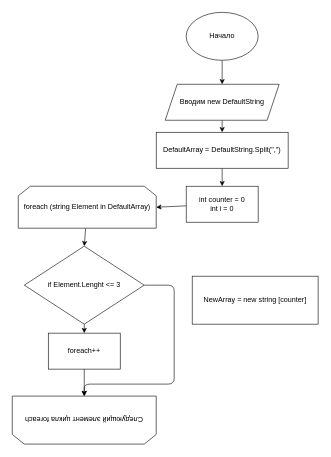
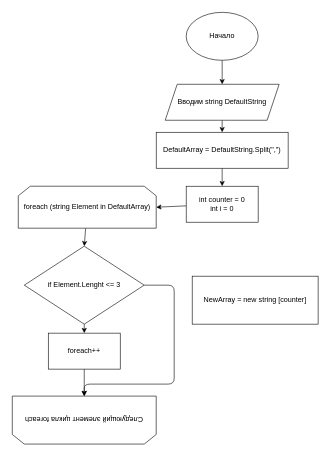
node "Вводим new DefaultString": label "Вводим new DefaultString" -> "Вводим string DefaultString"
